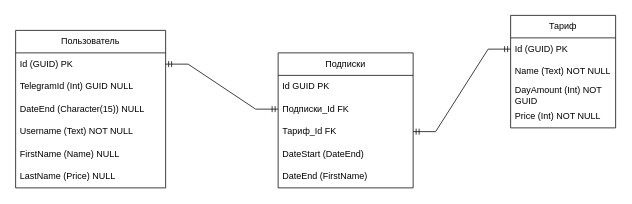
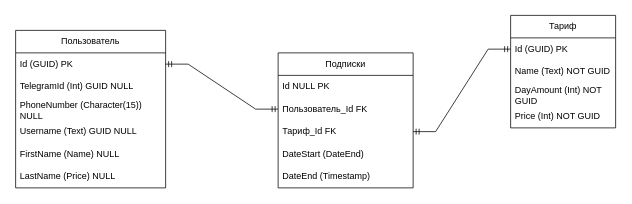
node "Name (Text) NOT NULL": label "Name (Text) NOT NULL" -> "Name (Text) NOT GUID"
node "Id GUID PK": label "Id GUID PK" -> "Id NULL PK"
node "DateEnd (Character(15)) NULL": label "DateEnd (Character(15)) NULL" -> "PhoneNumber (Character(15)) NULL"
node "Подписки_Id FK": label "Подписки_Id FK" -> "Пользователь_Id FK"
node "Price (Int) NOT NULL": label "Price (Int) NOT NULL" -> "Price (Int) NOT GUID"
node "Username (Text) NOT NULL": label "Username (Text) NOT NULL" -> "Username (Text) GUID NULL"
node "DateEnd (FirstName)": label "DateEnd (FirstName)" -> "DateEnd (Timestamp)"
